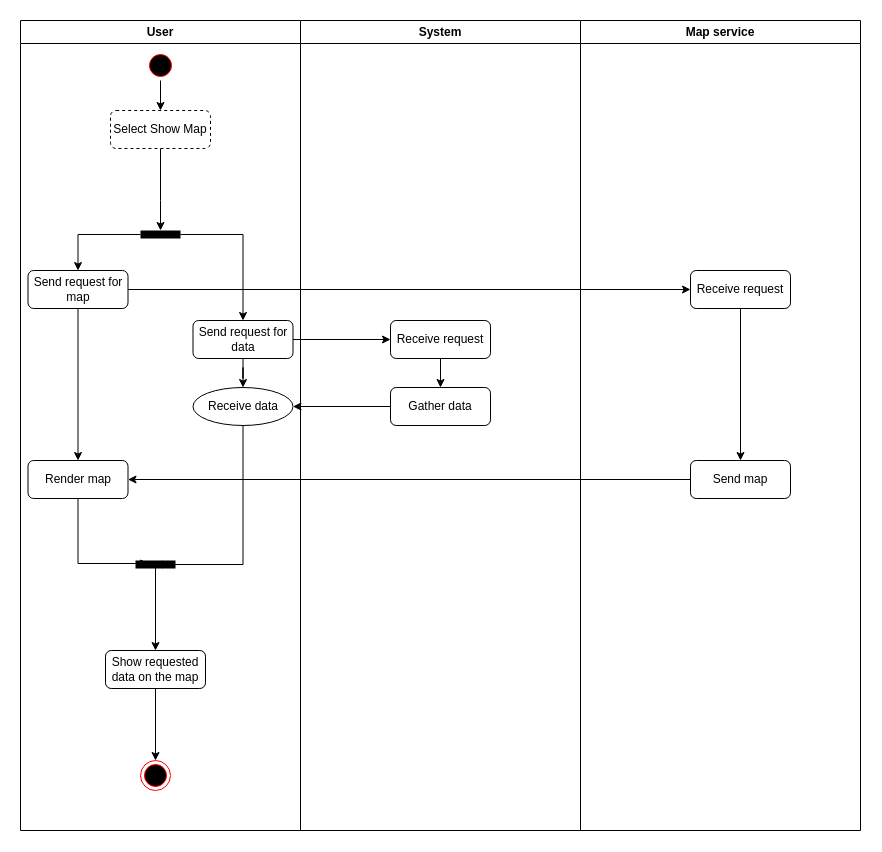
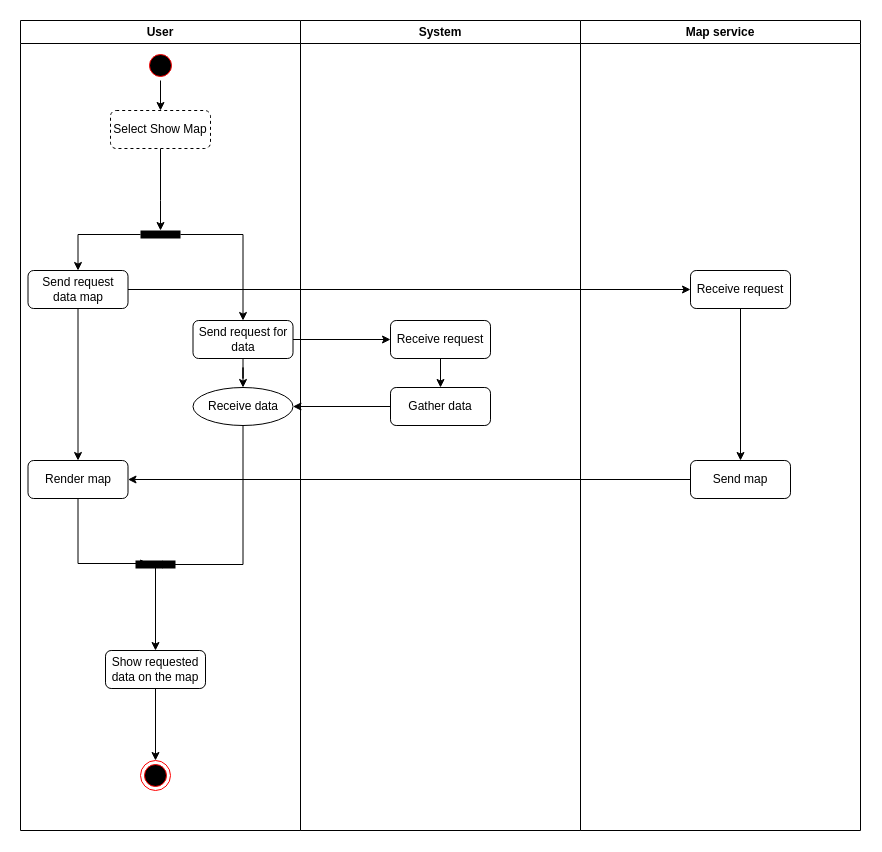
node "Send request for map": label "Send request for map" -> "Send request data map"
